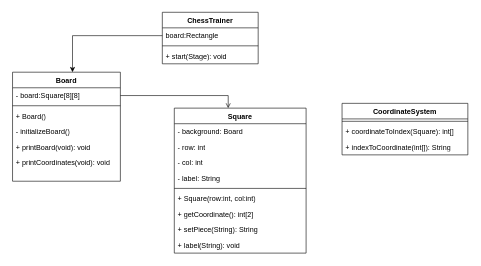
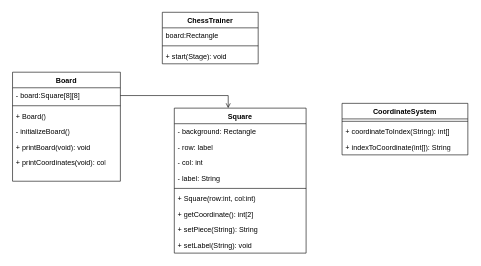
edge "board:Rectangle" -> "Board": removed
node "- background: Board": label "- background: Board" -> "- background: Rectangle"
node "+ coordinateToIndex(Square): int[]": label "+ coordinateToIndex(Square): int[]" -> "+ coordinateToIndex(String): int[]"
node "- row: int": label "- row: int" -> "- row: label"
node "+ printCoordinates(void): void": label "+ printCoordinates(void): void" -> "+ printCoordinates(void): col"
node "+ label(String): void": label "+ label(String): void" -> "+ setLabel(String): void"
